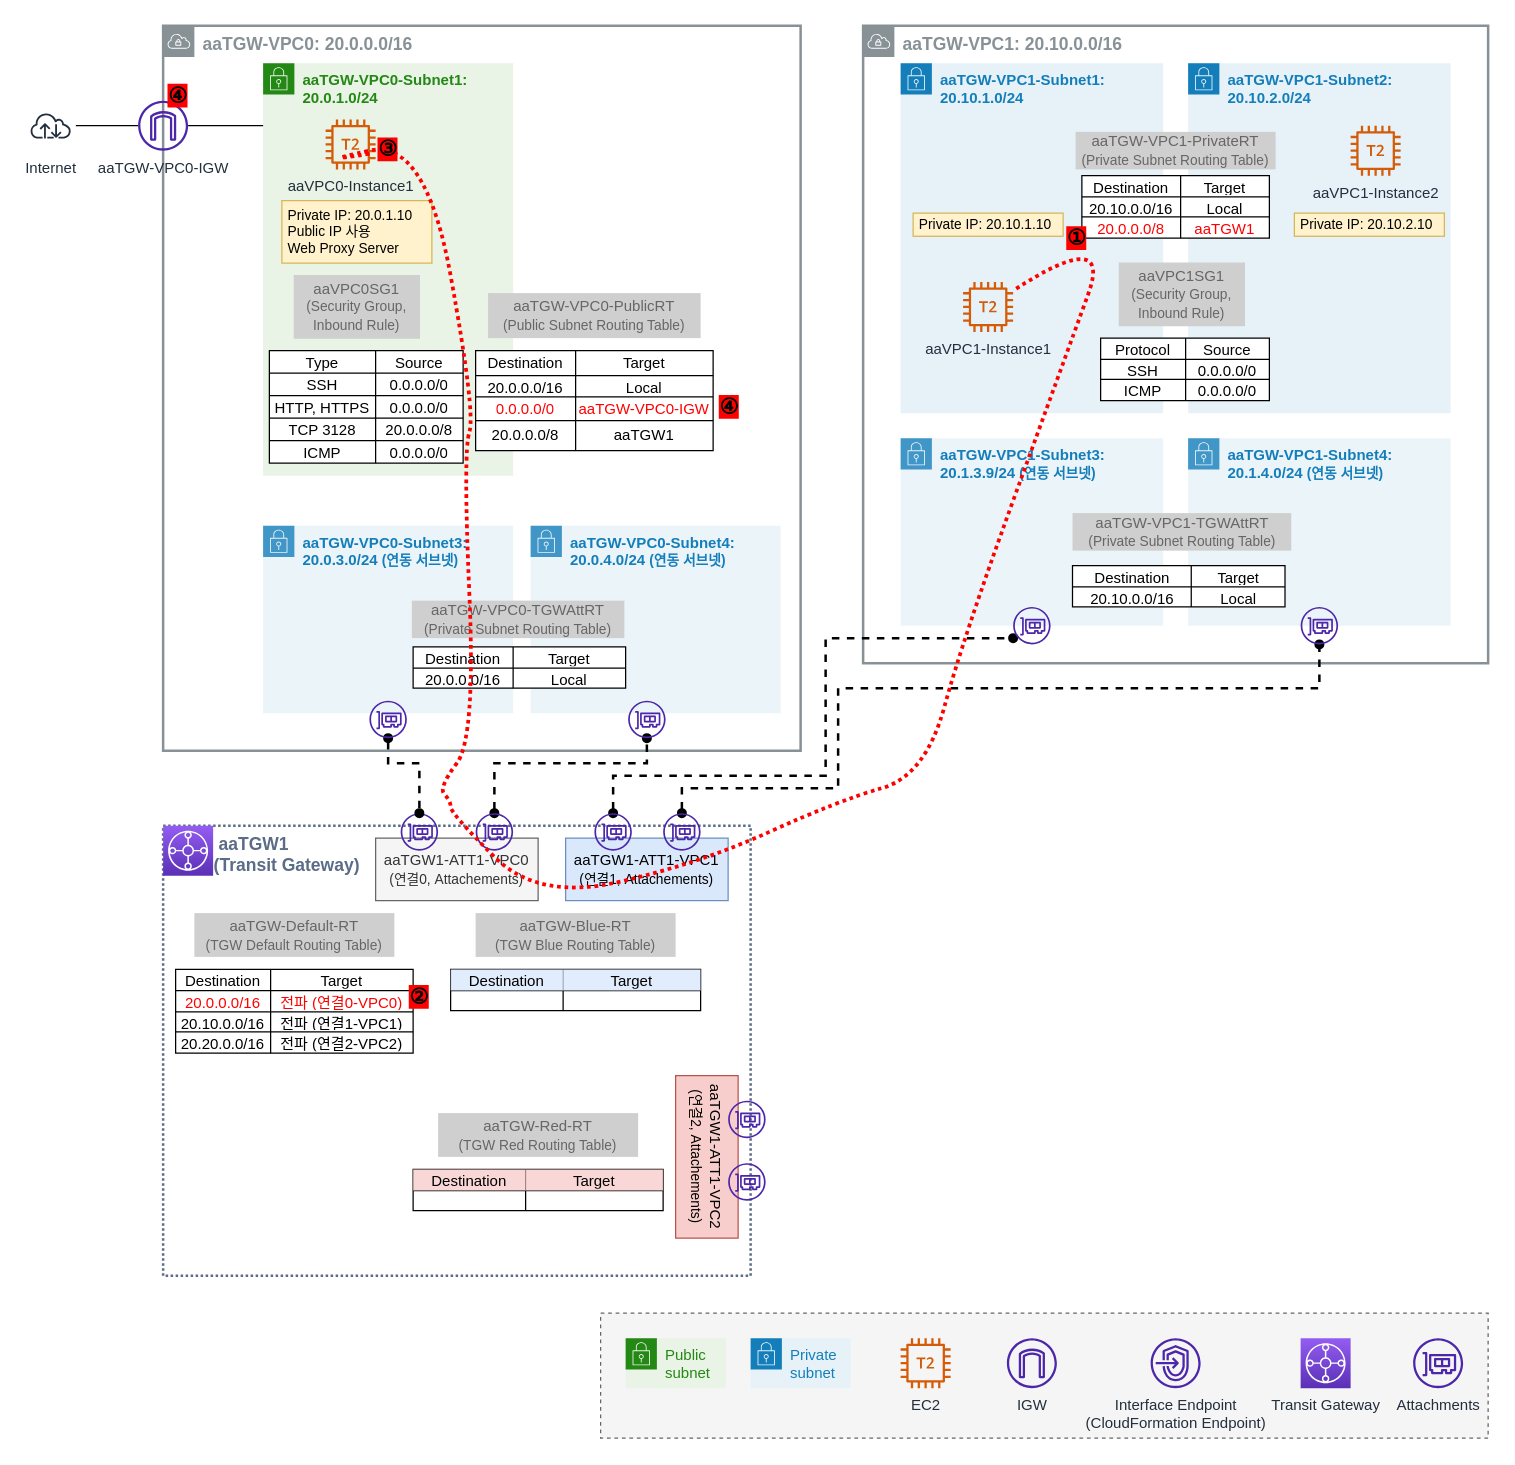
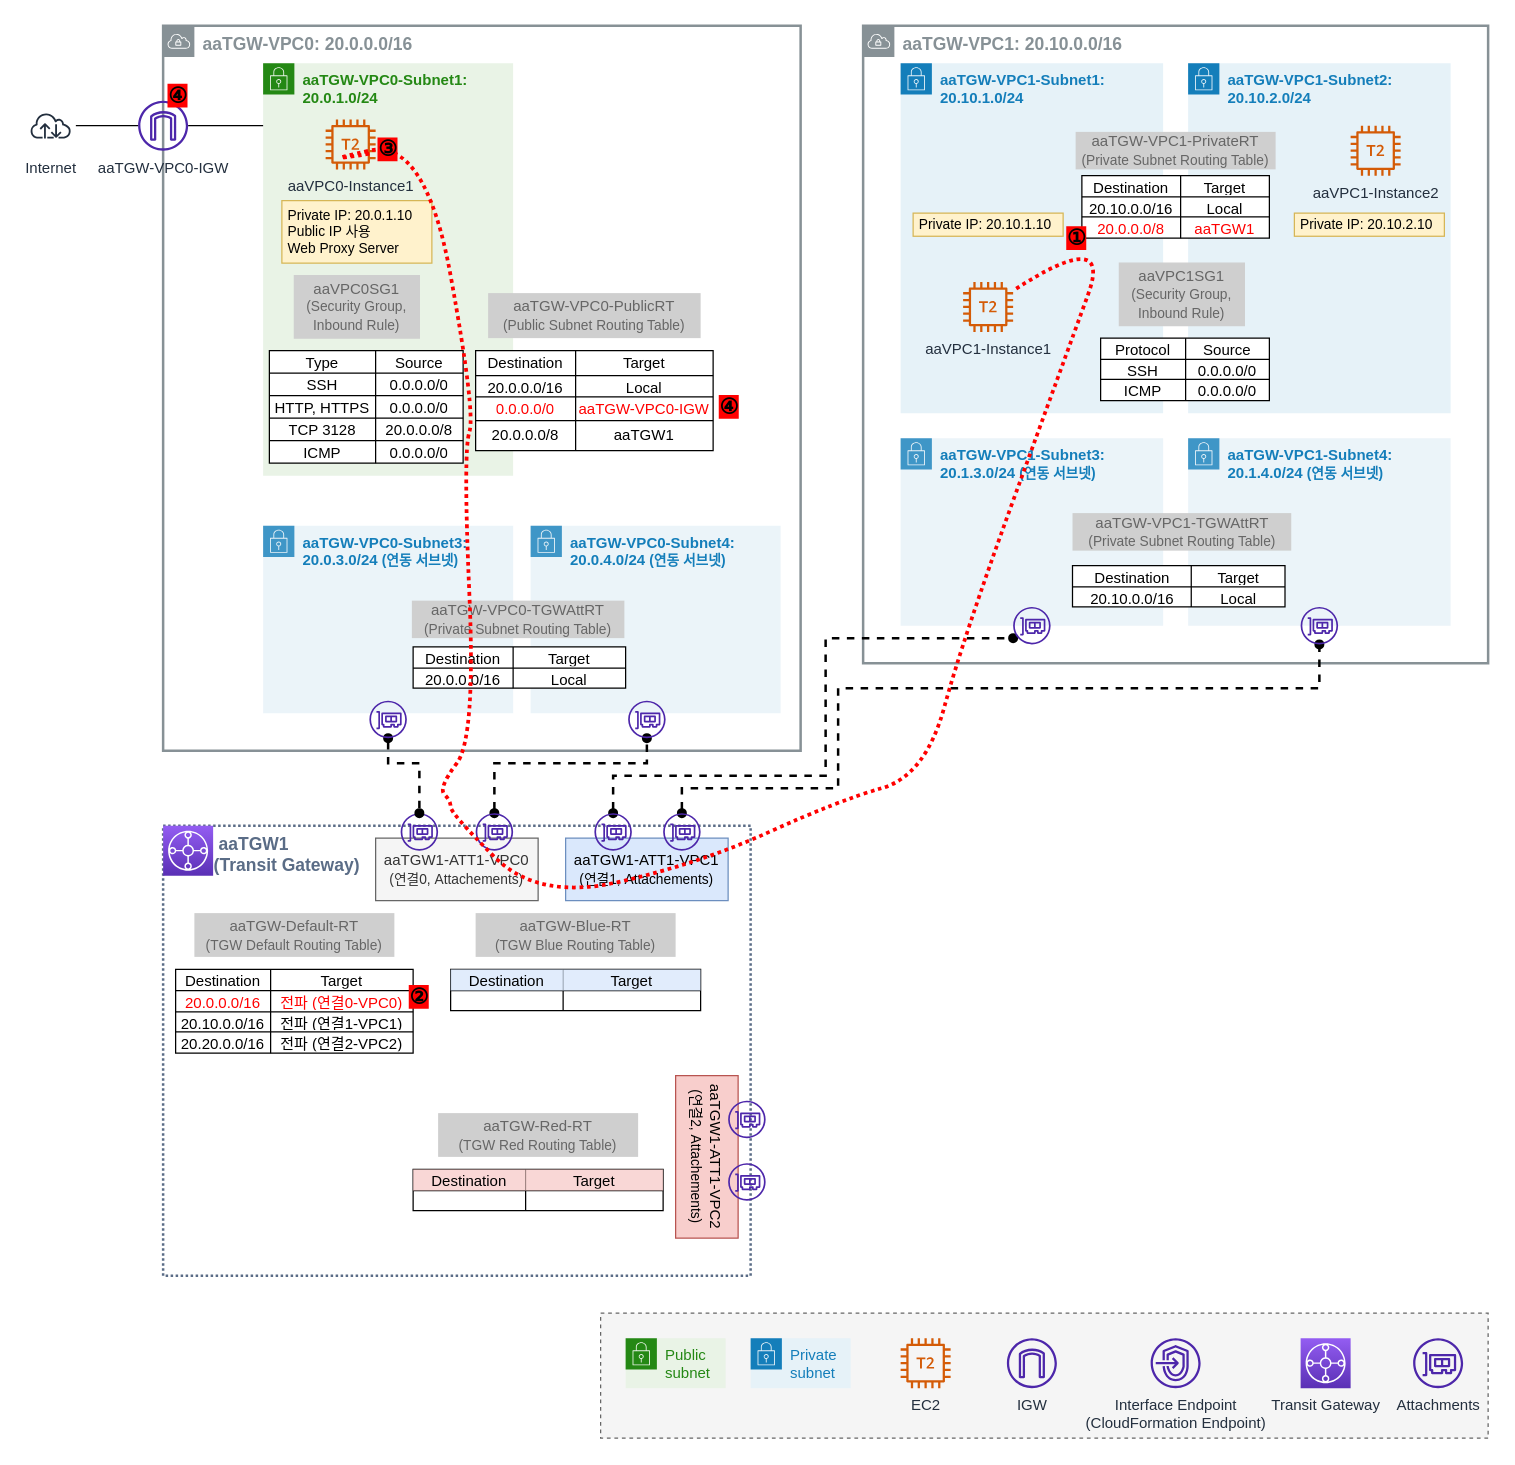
node "aaTGW-VPC1-Subnet3: 20.1.3.9/24 (연동 서브넷)": label "aaTGW-VPC1-Subnet3: 20.1.3.9/24 (연동 서브넷)" -> "aaTGW-VPC1-Subnet3: 20.1.3.0/24 (연동 서브넷)"
